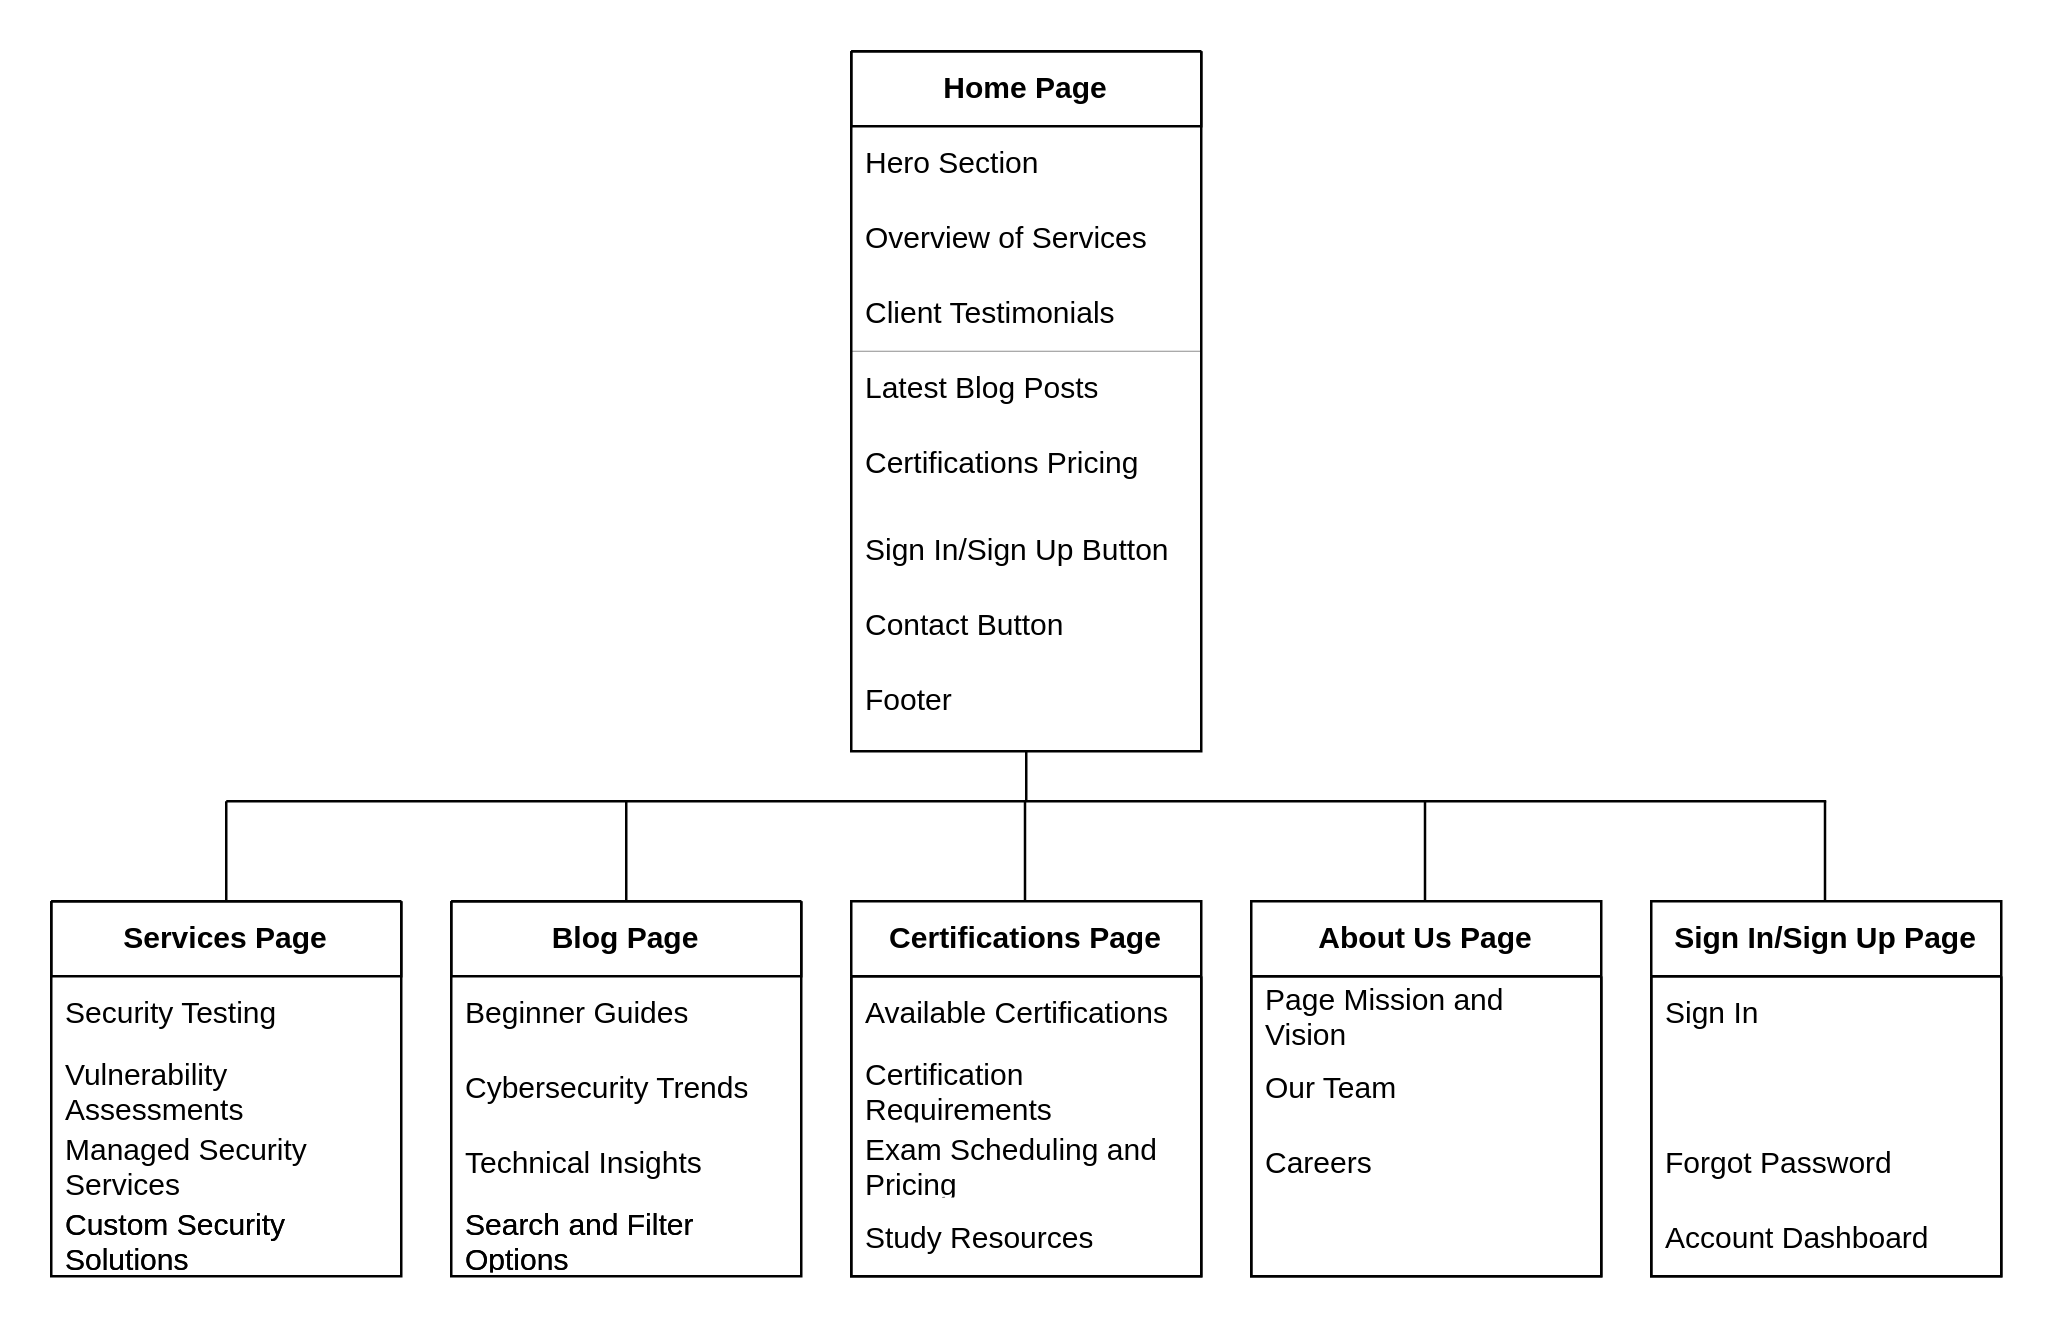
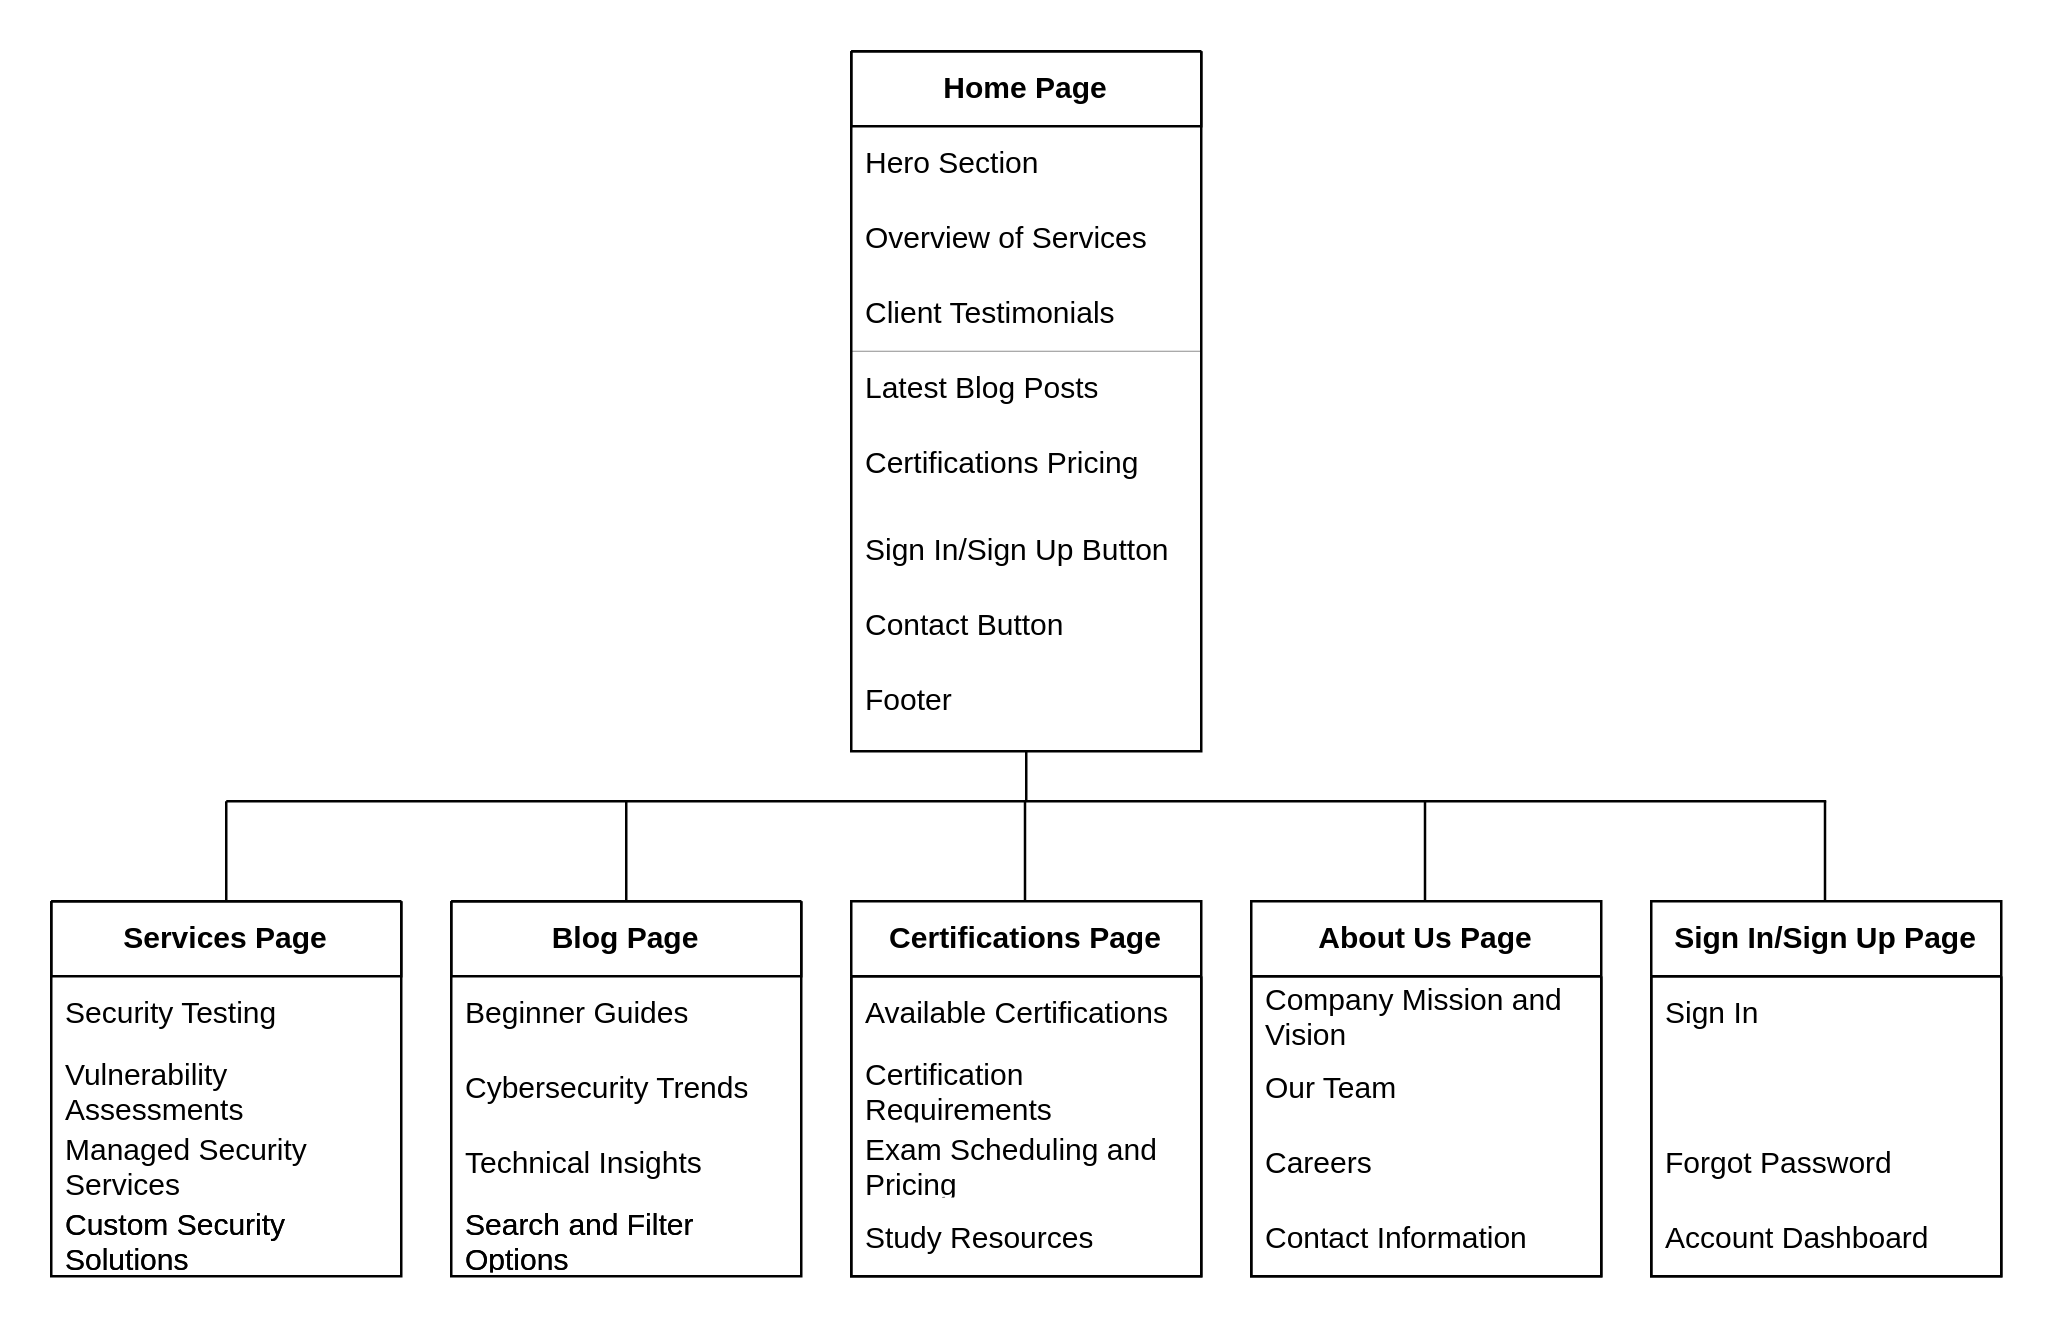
node "Page Mission and Vision": label "Page Mission and Vision" -> "Company Mission and Vision"
node "Contact Information": added
